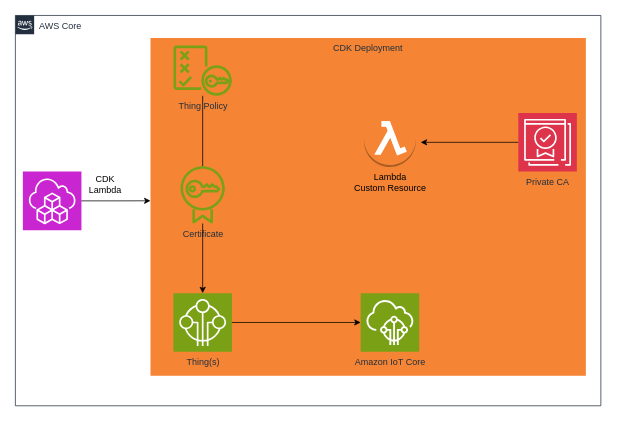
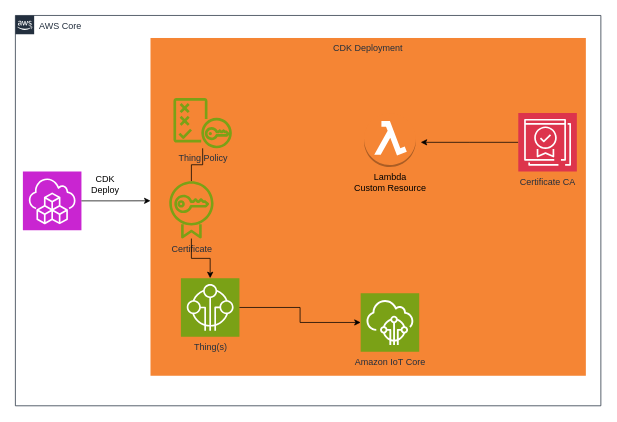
node "Thing Policy": moved (203, 71) -> (203, 123)
node "Private CA": label "Private CA" -> "Certificate CA"
node "CDK Lambda": label "CDK Lambda" -> "CDK Deploy"
node "Certificate": moved (203, 195) -> (191, 210)
node "Thing(s)": moved (203, 322) -> (210, 307)
